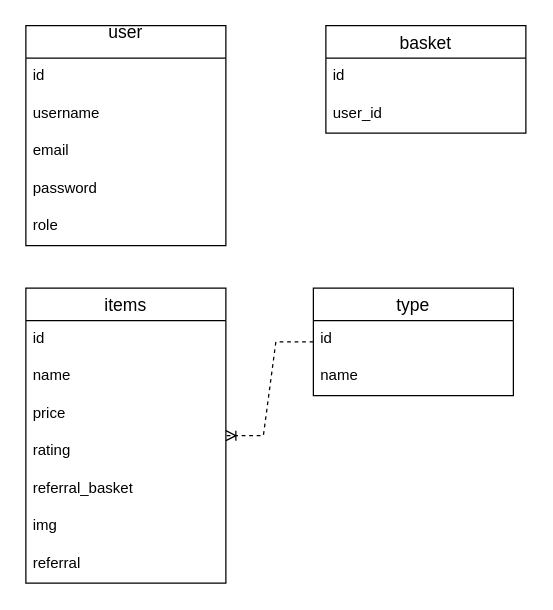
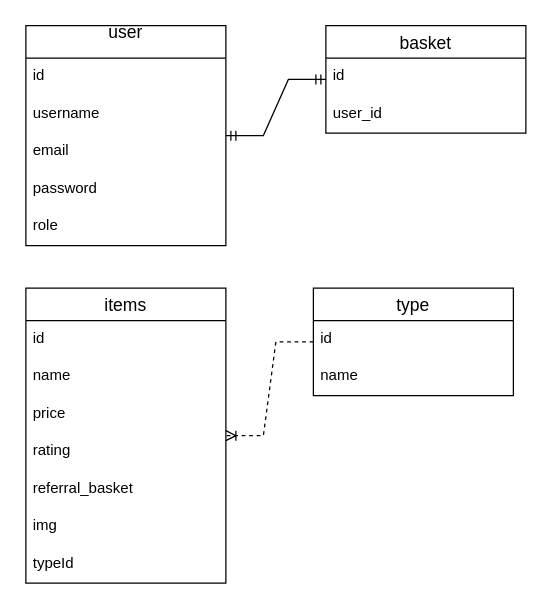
edge "basket" -- "user": added
node "referral": label "referral" -> "typeId"
